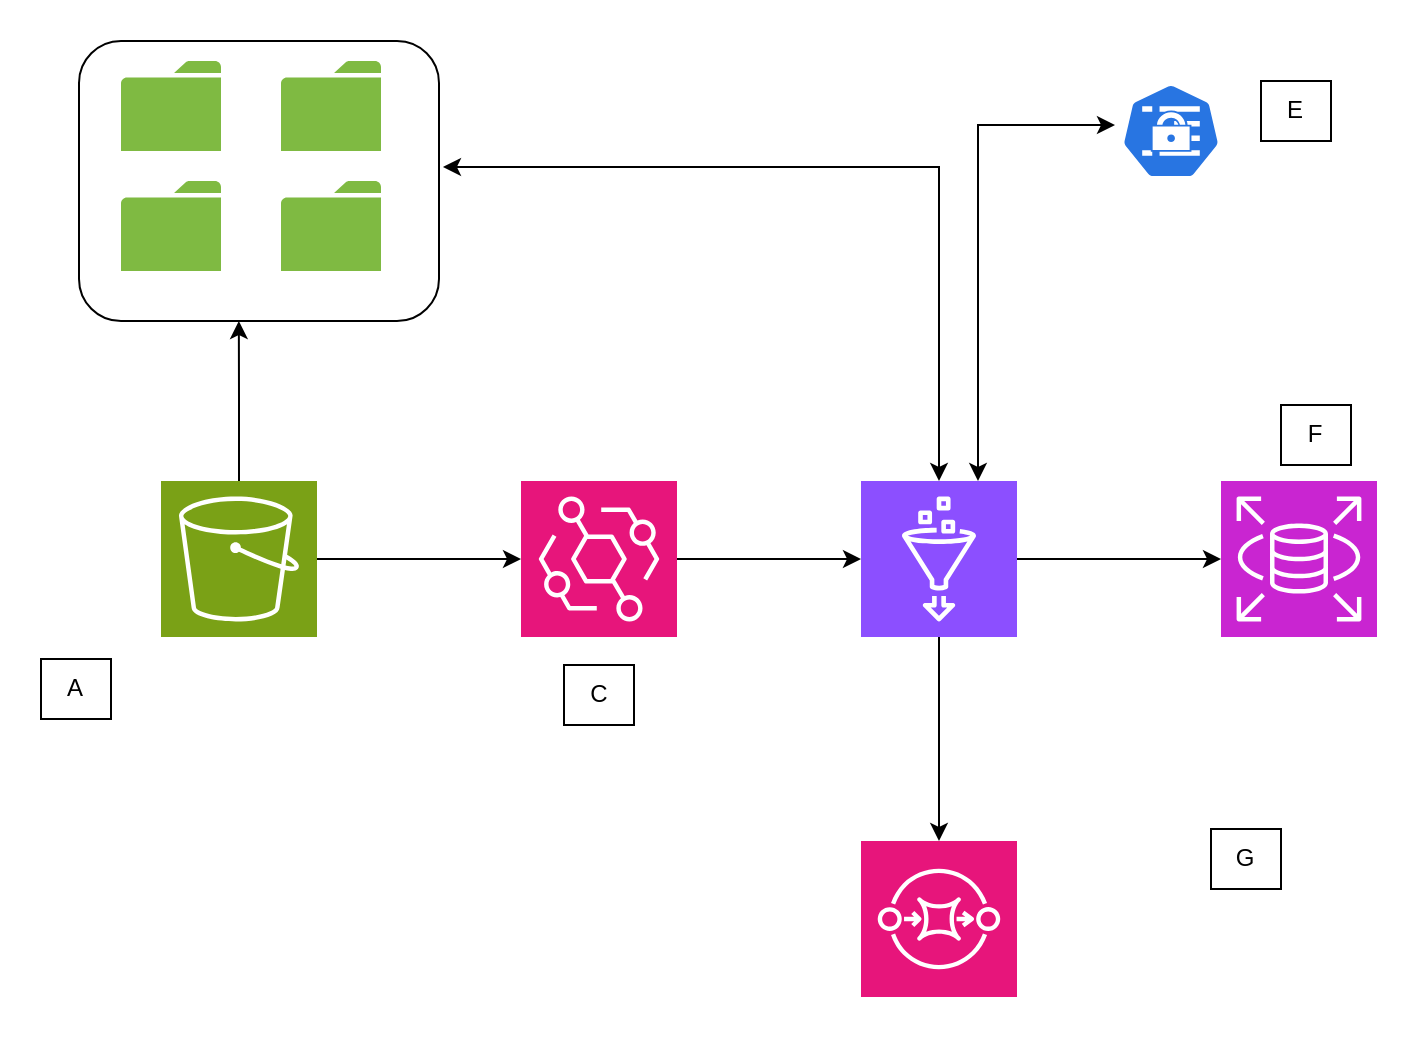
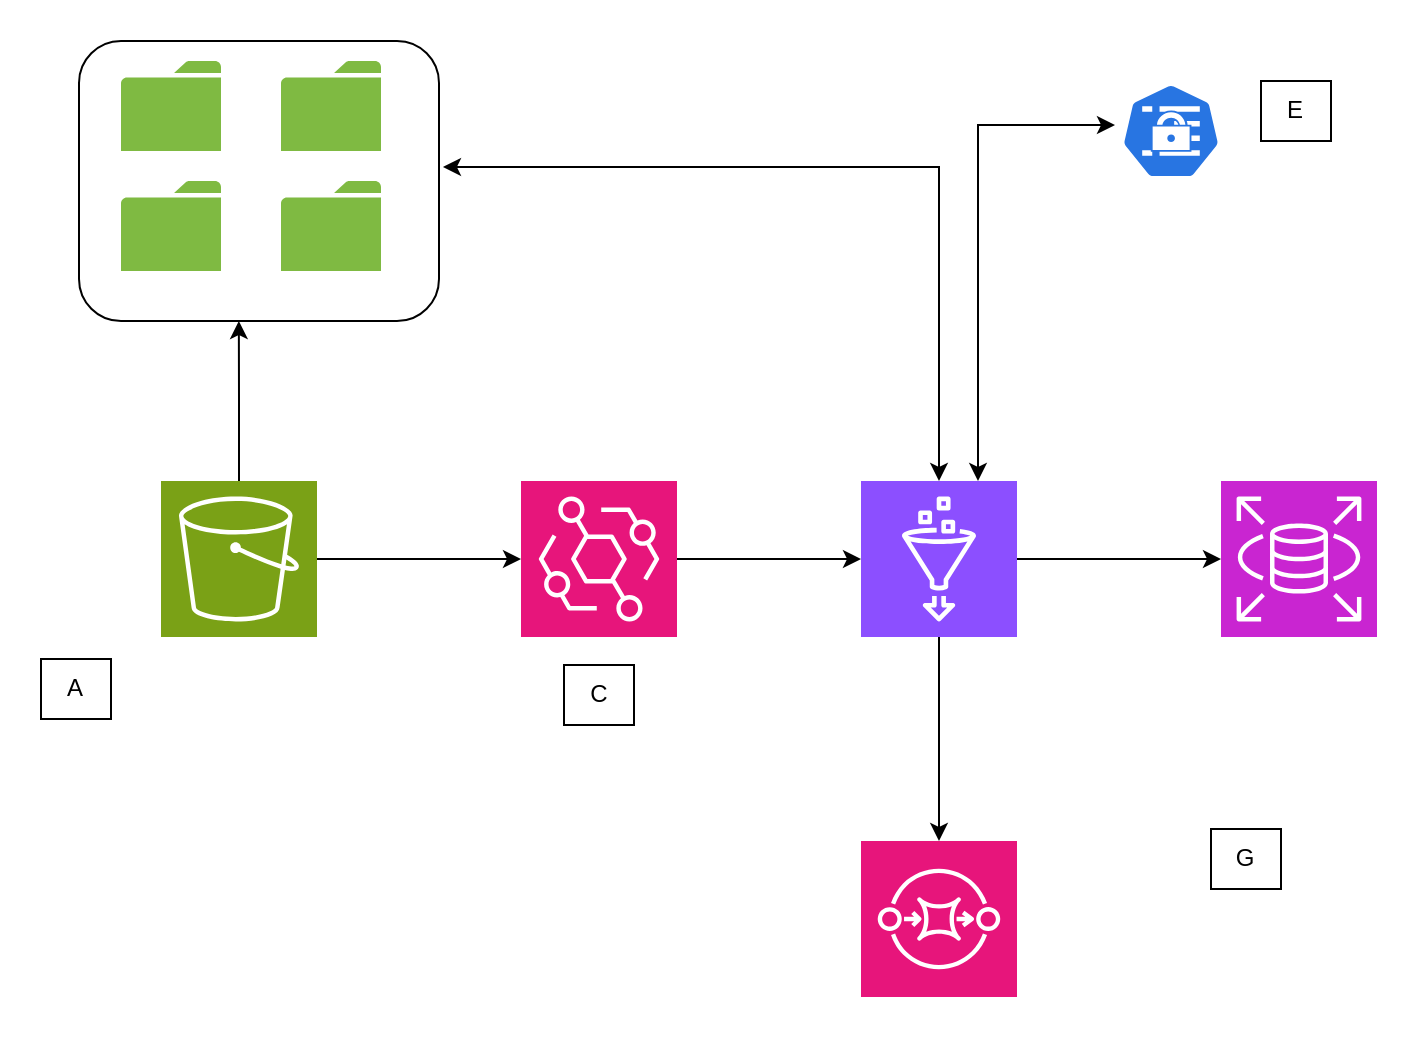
node "F": removed
